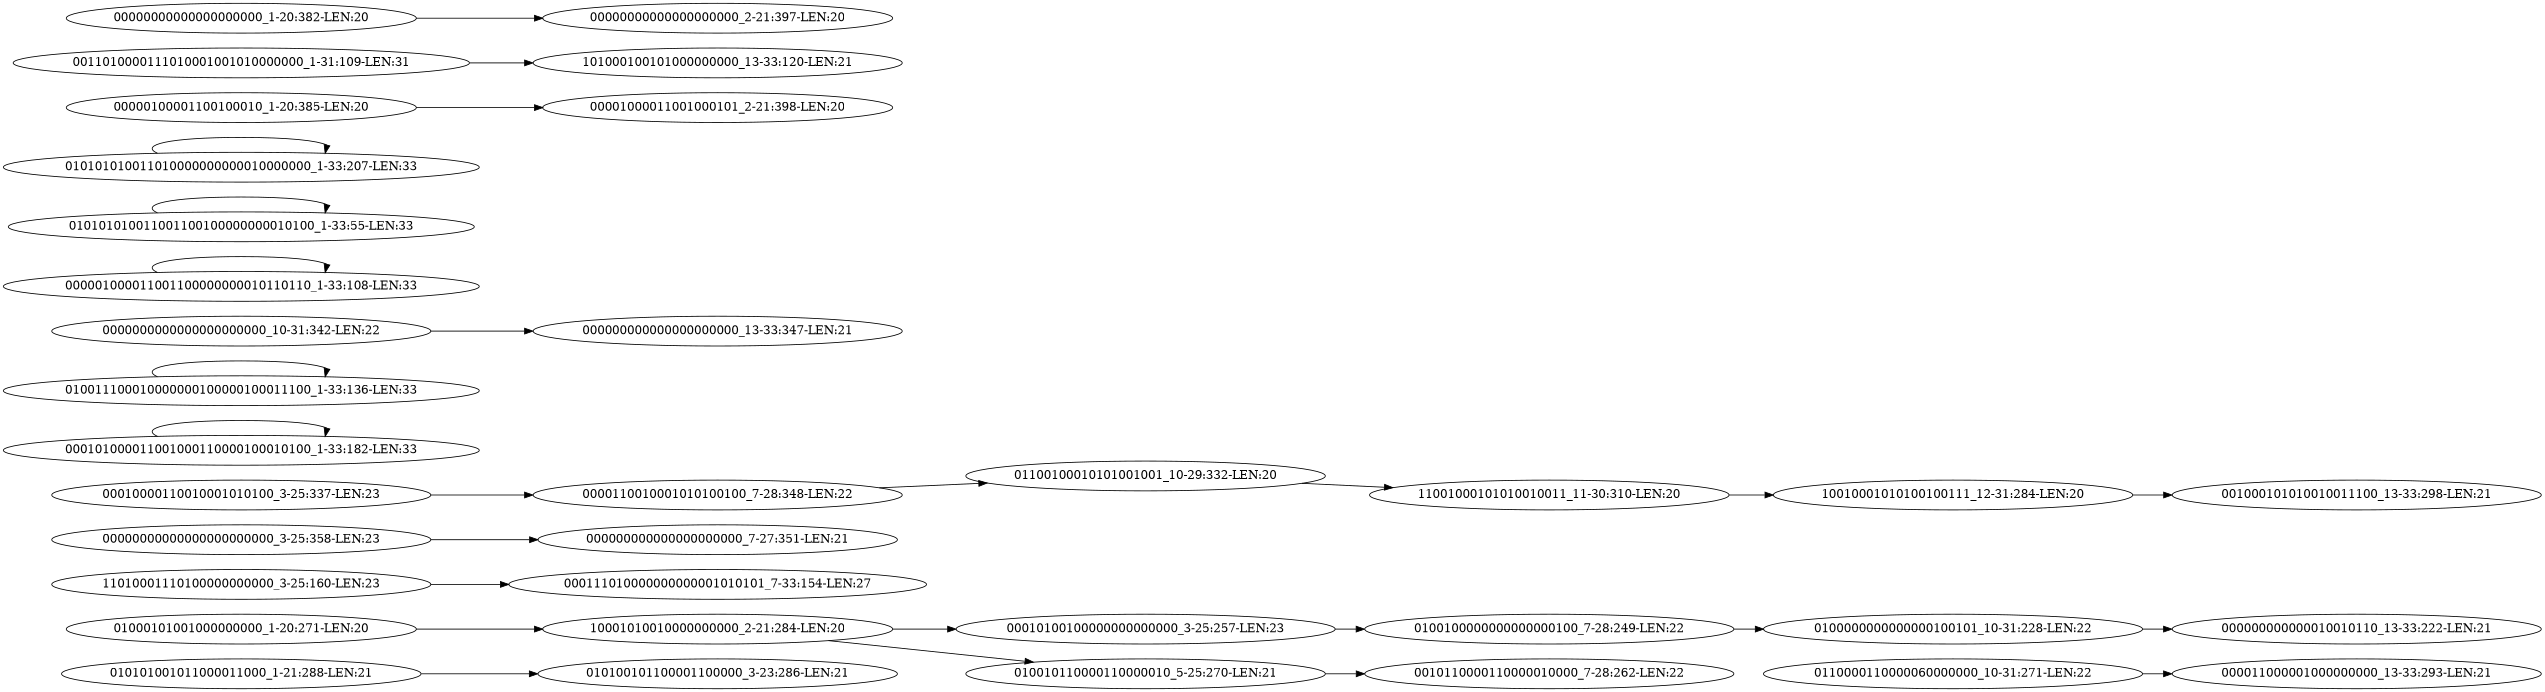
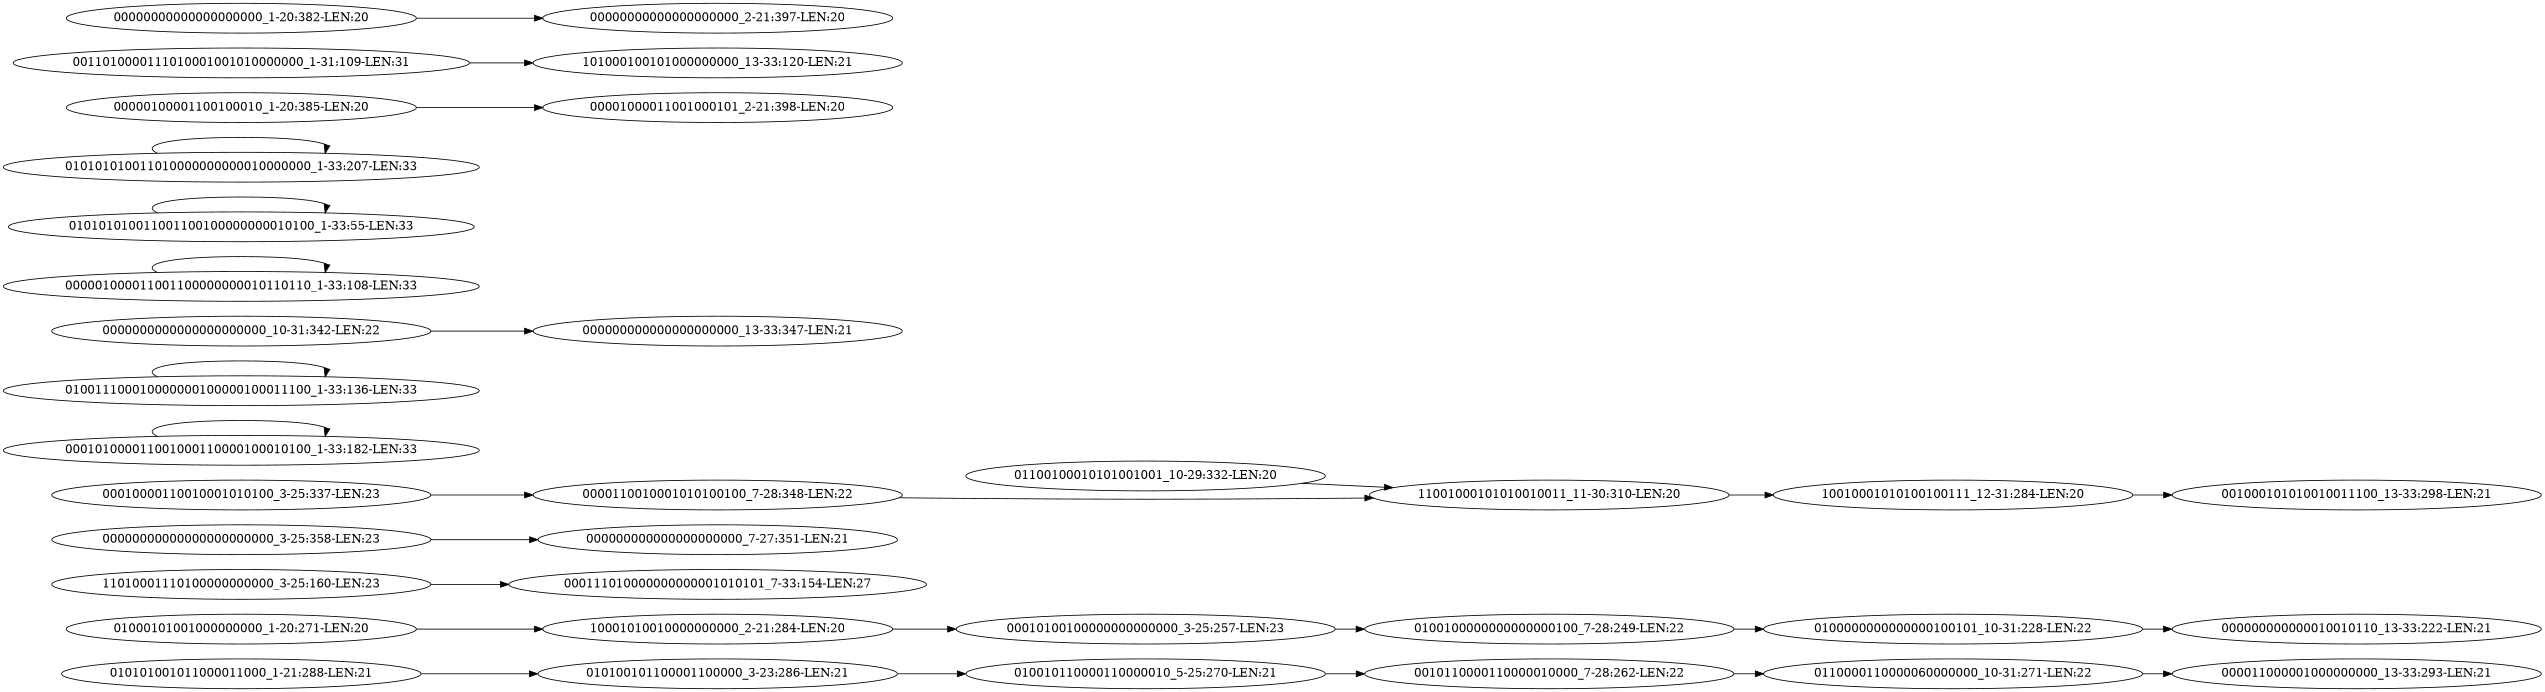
edge "0000110010001010100100_7-28:348-LEN:22" -> "01100100010101001001_10-29:332-LEN:20": now "0000110010001010100100_7-28:348-LEN:22" -> "11001000101010010011_11-30:310-LEN:20"
edge "10001010010000000000_2-21:284-LEN:20" -> "010010110000110000010_5-25:270-LEN:21": now "010100101100001100000_3-23:286-LEN:21" -> "010010110000110000010_5-25:270-LEN:21"
edge "0010110000110000010000_7-28:262-LEN:22" -> "0110000110000060000000_10-31:271-LEN:22": added
